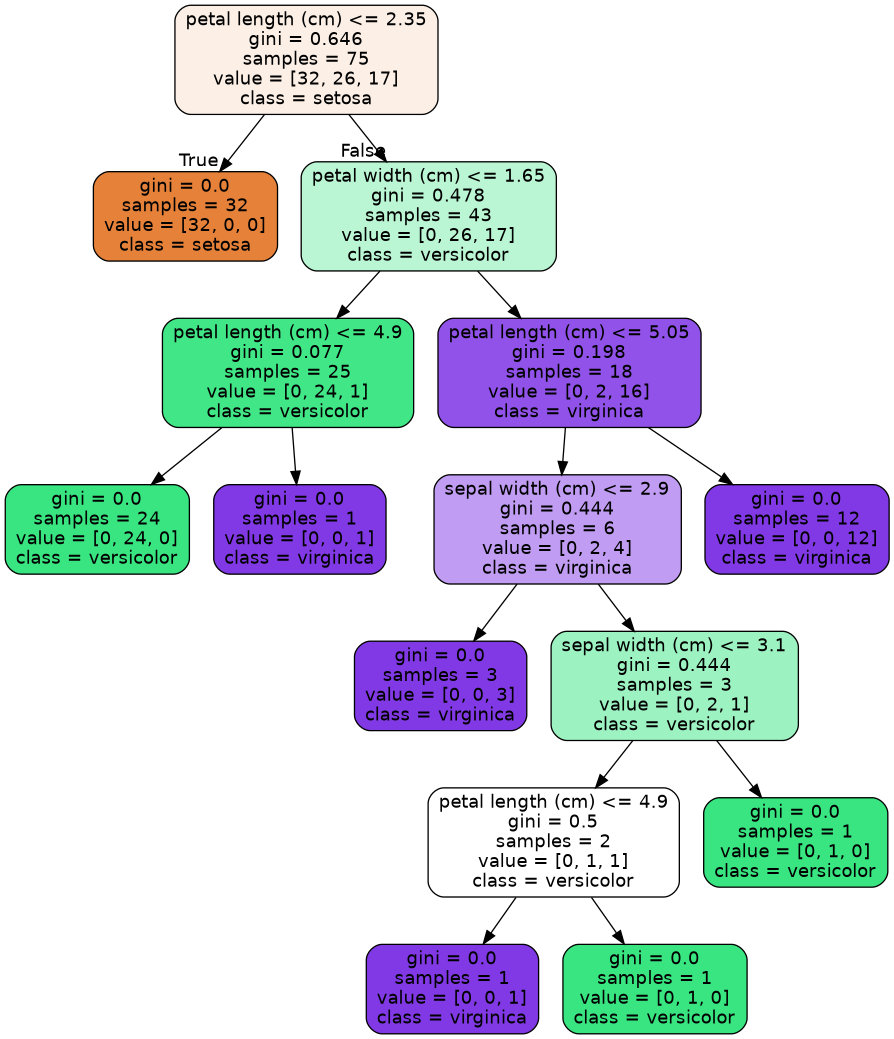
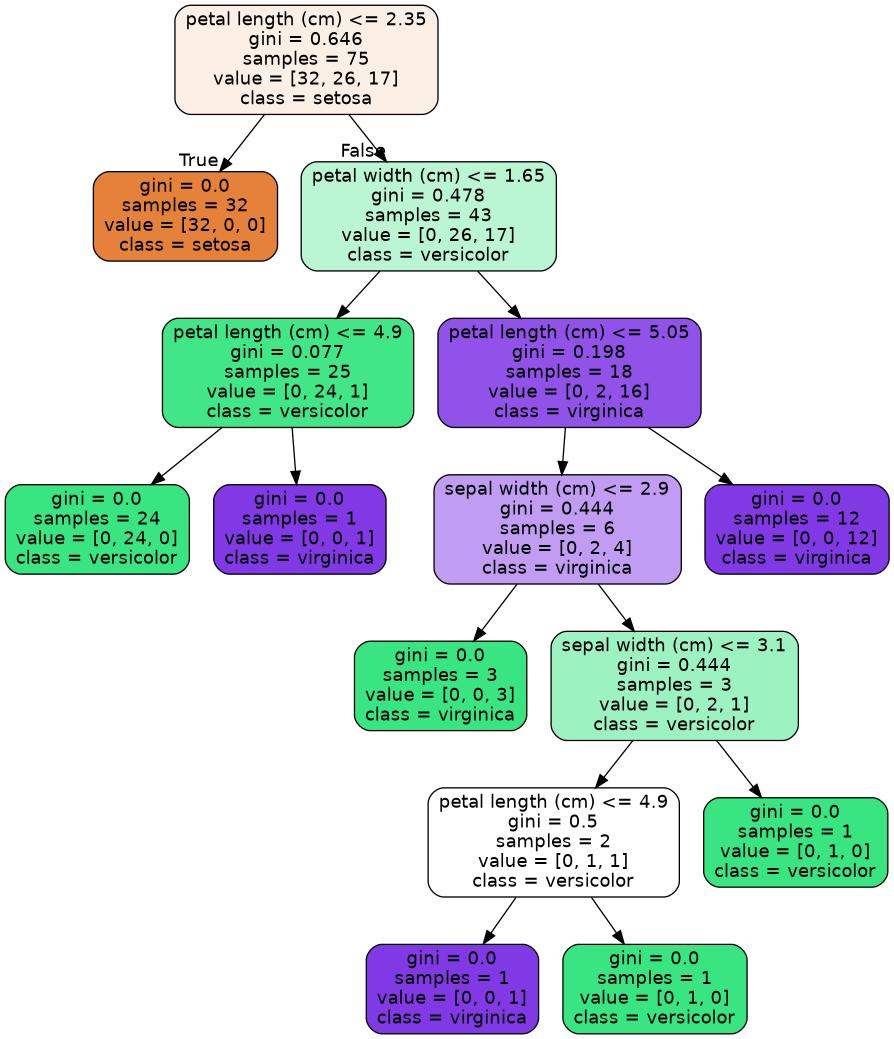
node "gini = 0.0 samples = 3 value = [0, 0, 3] class = virginica": fillcolor #8139e5ff -> #39e581ff
